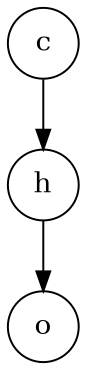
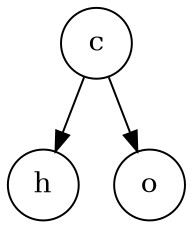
edge "h" -> "o": now "c" -> "o"
